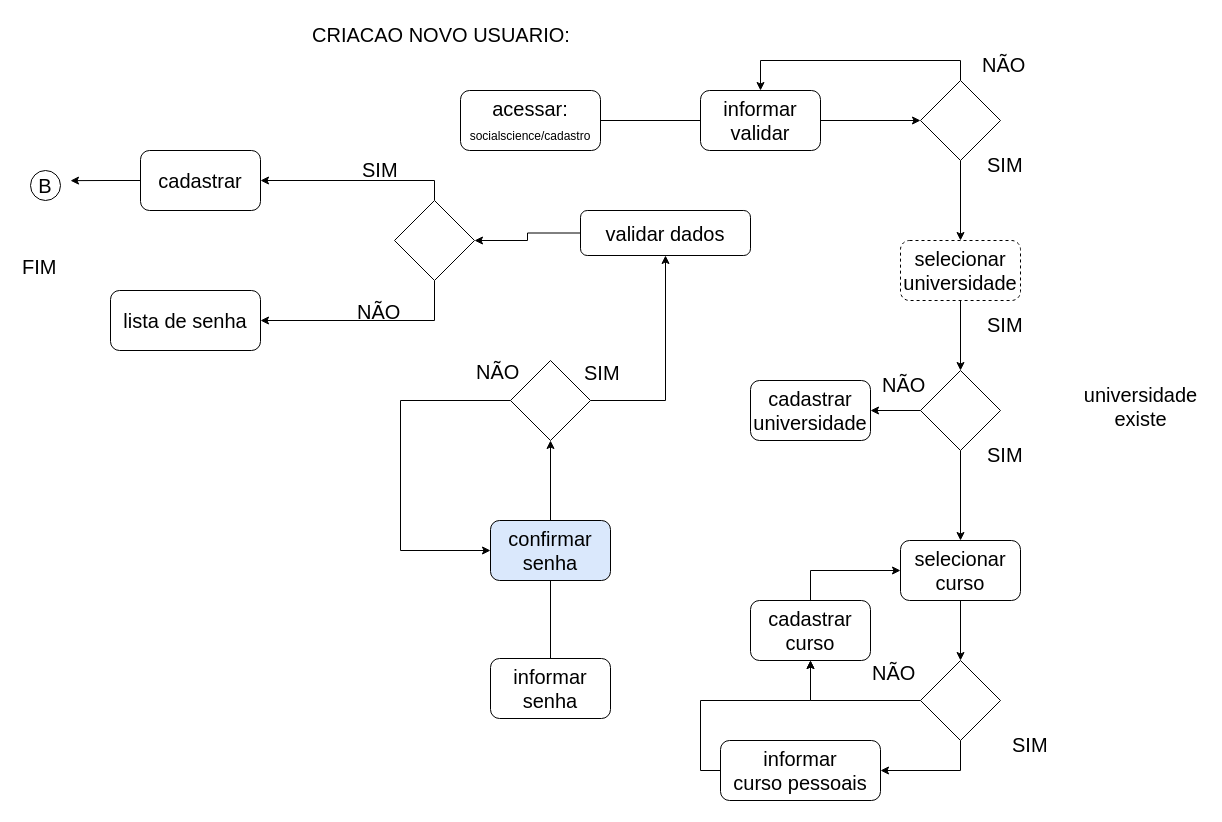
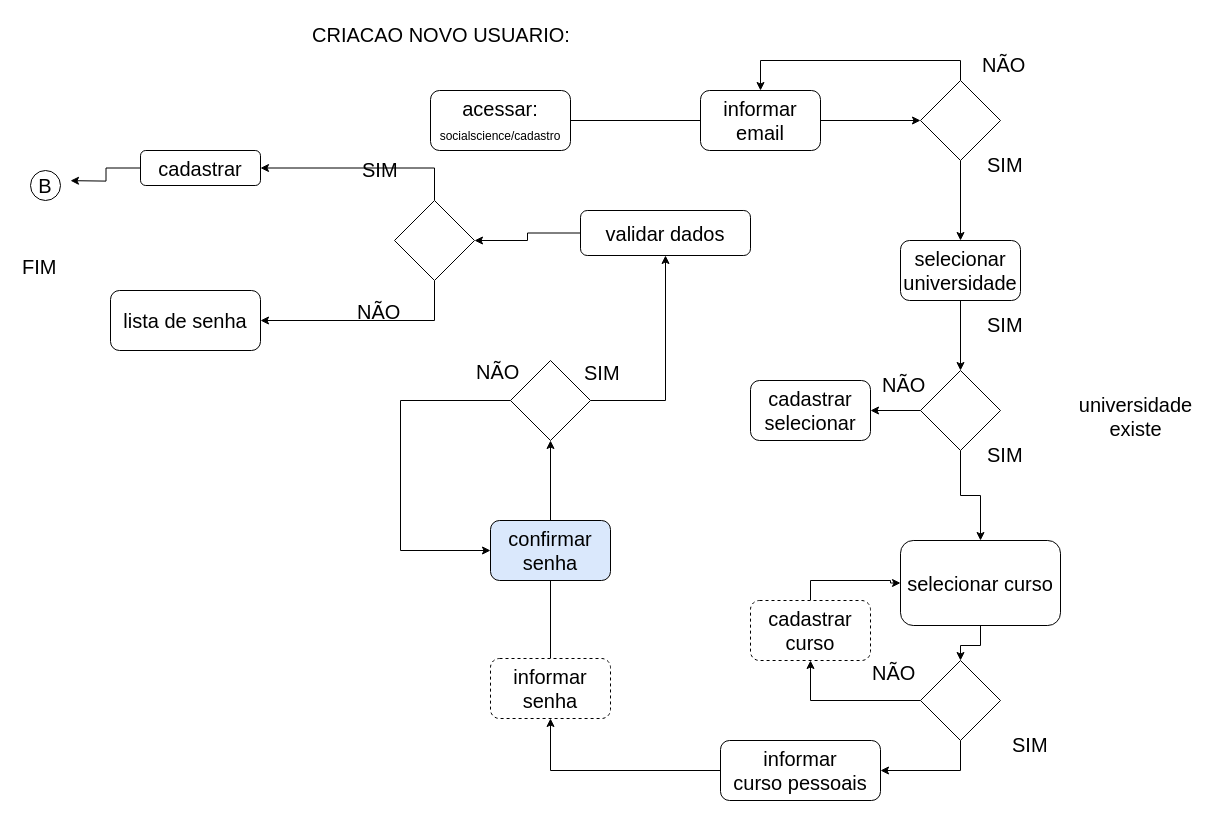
node "acessar: socialscience/cadastro": moved (531, 121) -> (501, 121)
node "informar validar": label "informar validar" -> "informar email"
node "cadastrar": size 120x60 -> 120x35
node "selecionar universidade": style dashed -> solid
node "universidade existe": moved (1141, 406) -> (1136, 416)
node "cadastrar universidade": label "cadastrar universidade" -> "cadastrar selecionar"
node "selecionar curso": size 120x60 -> 160x85
node "cadastrar curso": style solid -> dashed
node "informar senha": style solid -> dashed
edge "informar curso pessoais" -> "cadastrar curso": now "informar curso pessoais" -> "informar senha"
